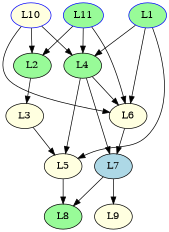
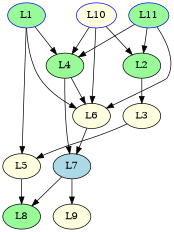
edge "L4" -> "L5": removed
